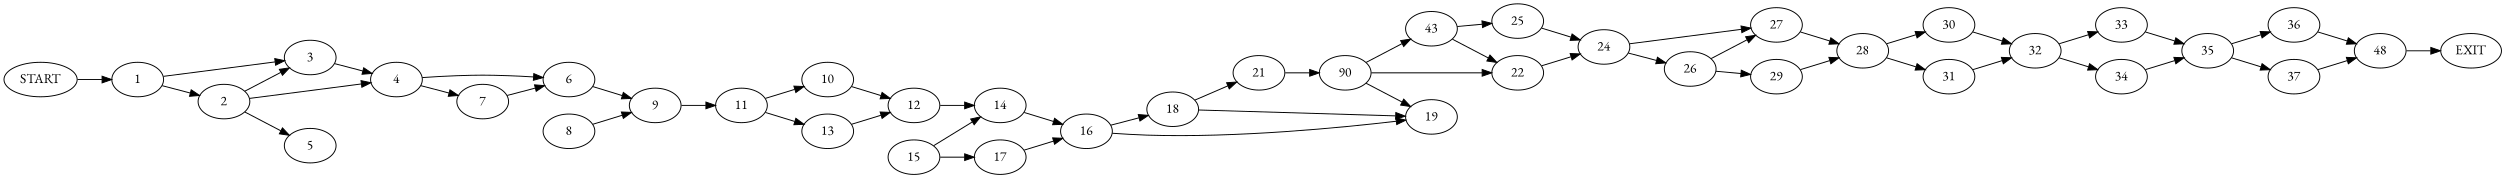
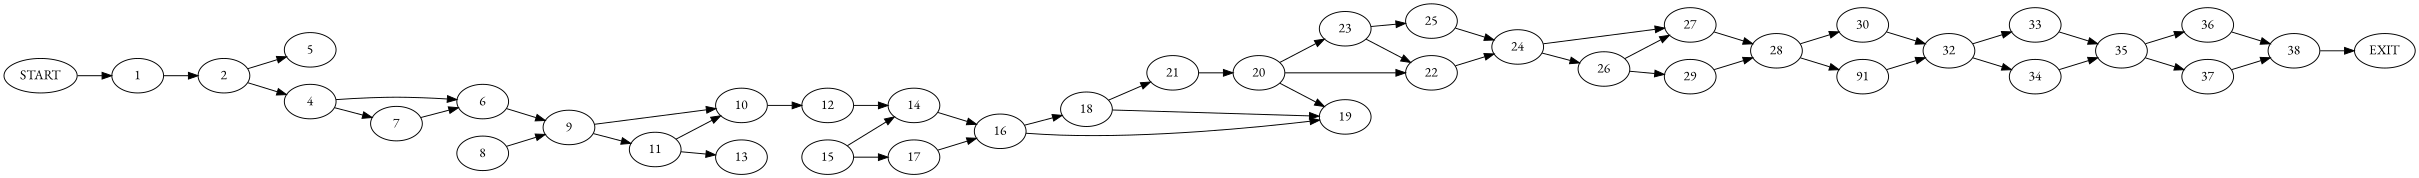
node "43": label "43" -> "23"
node "48": label "48" -> "38"
node "3": removed
node "90": label "90" -> "20"
node "31": label "31" -> "91"
edge "9" -> "10": added
edge "13" -> "12": removed
